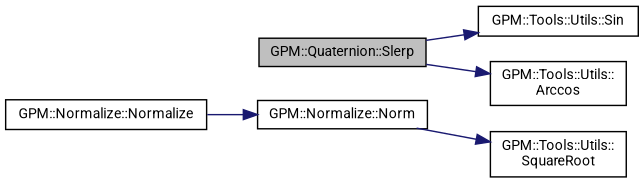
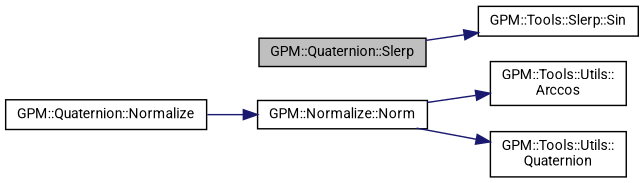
node "GPM::Tools::Utils::Sin": label "GPM::Tools::Utils::Sin" -> "GPM::Tools::Slerp::Sin"
edge "GPM::Quaternion::Slerp" -> "GPM::Tools::Utils:: Arccos": now "GPM::Normalize::Norm" -> "GPM::Tools::Utils:: Arccos"
node "GPM::Normalize::Normalize": label "GPM::Normalize::Normalize" -> "GPM::Quaternion::Normalize"
node "GPM::Tools::Utils:: SquareRoot": label "GPM::Tools::Utils:: SquareRoot" -> "GPM::Tools::Utils:: Quaternion"
